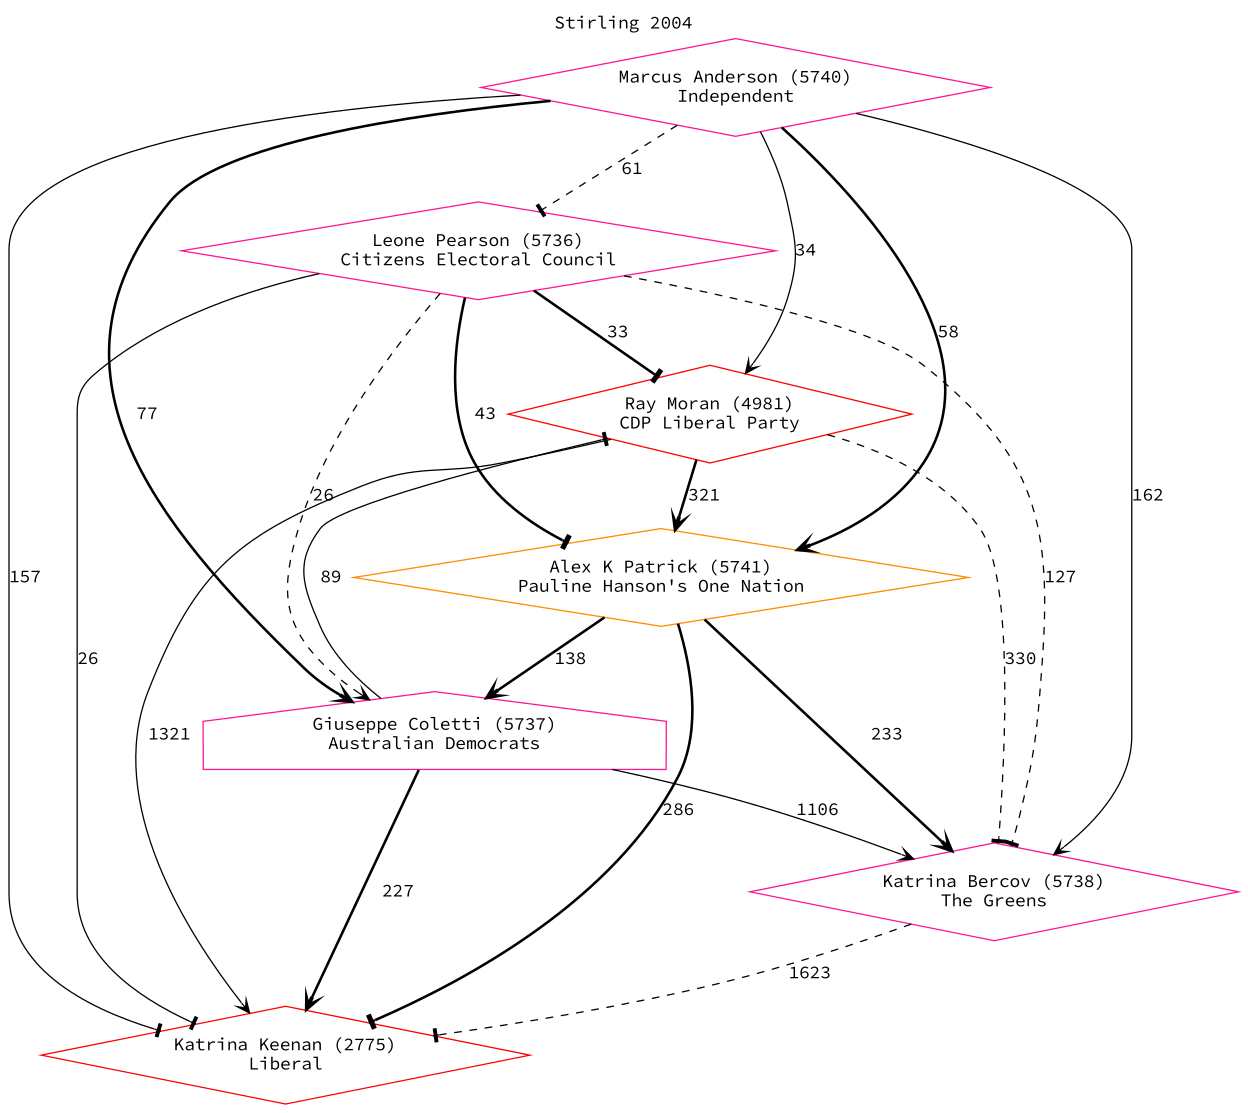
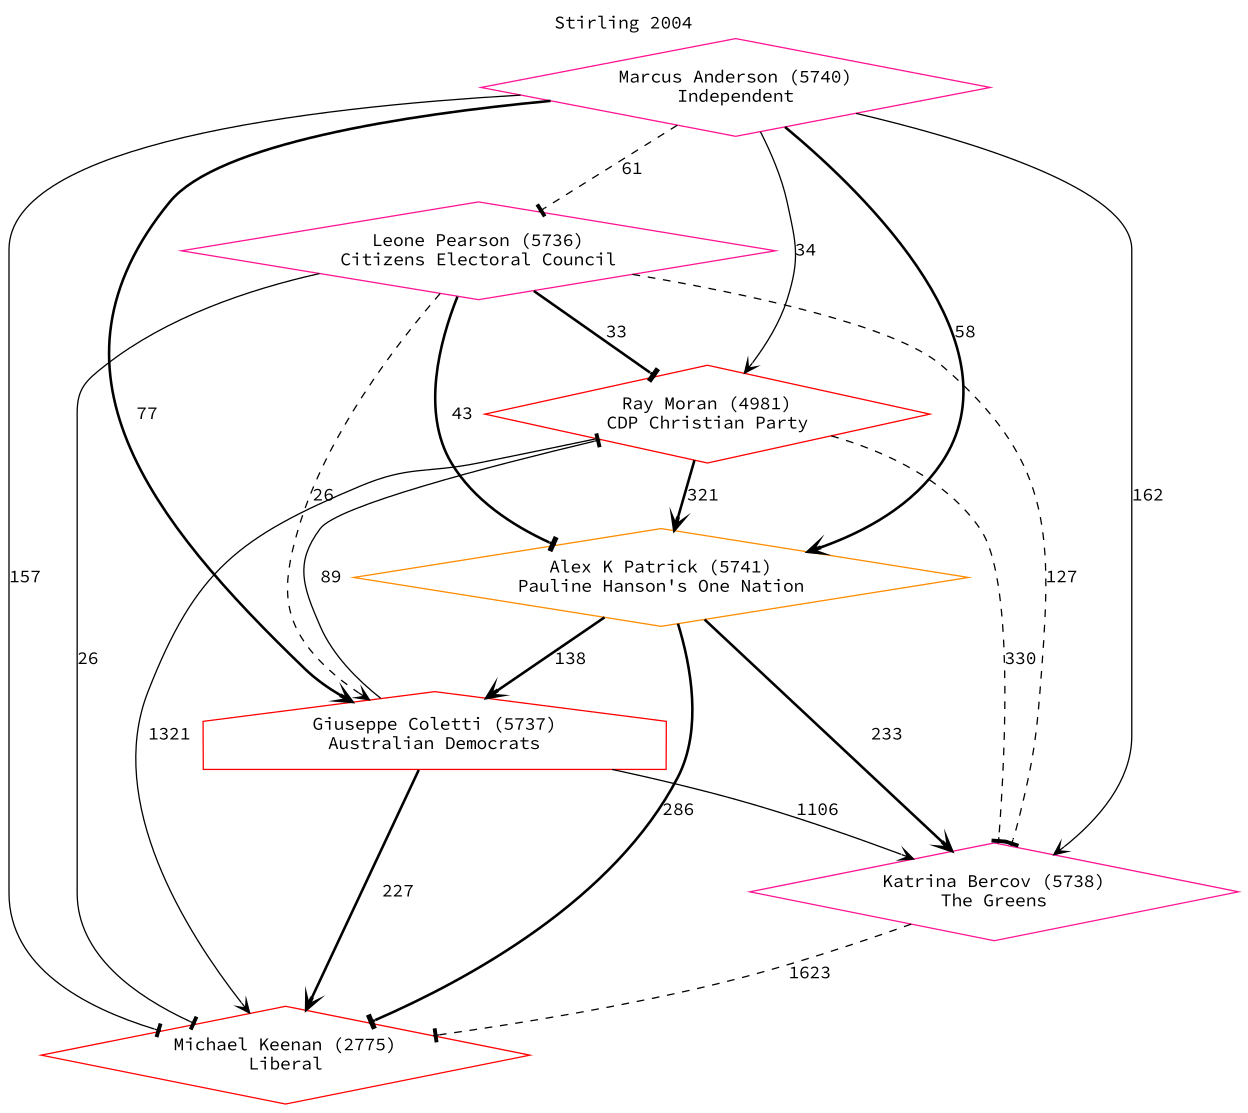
node "Ray Moran (4981) CDP Liberal Party": label "Ray Moran (4981) CDP Liberal Party" -> "Ray Moran (4981) CDP Christian Party"
node "Giuseppe Coletti (5737) Australian Democrats": color deeppink -> red
node "Katrina Keenan (2775) Liberal": label "Katrina Keenan (2775) Liberal" -> "Michael Keenan (2775) Liberal"
